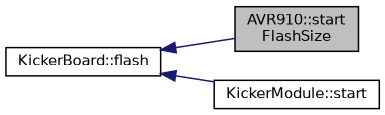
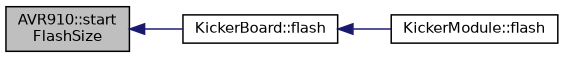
edge "AVR910::start FlashSize" -> "KickerBoard::flash": reversed
node "KickerModule::start": label "KickerModule::start" -> "KickerModule::flash"
